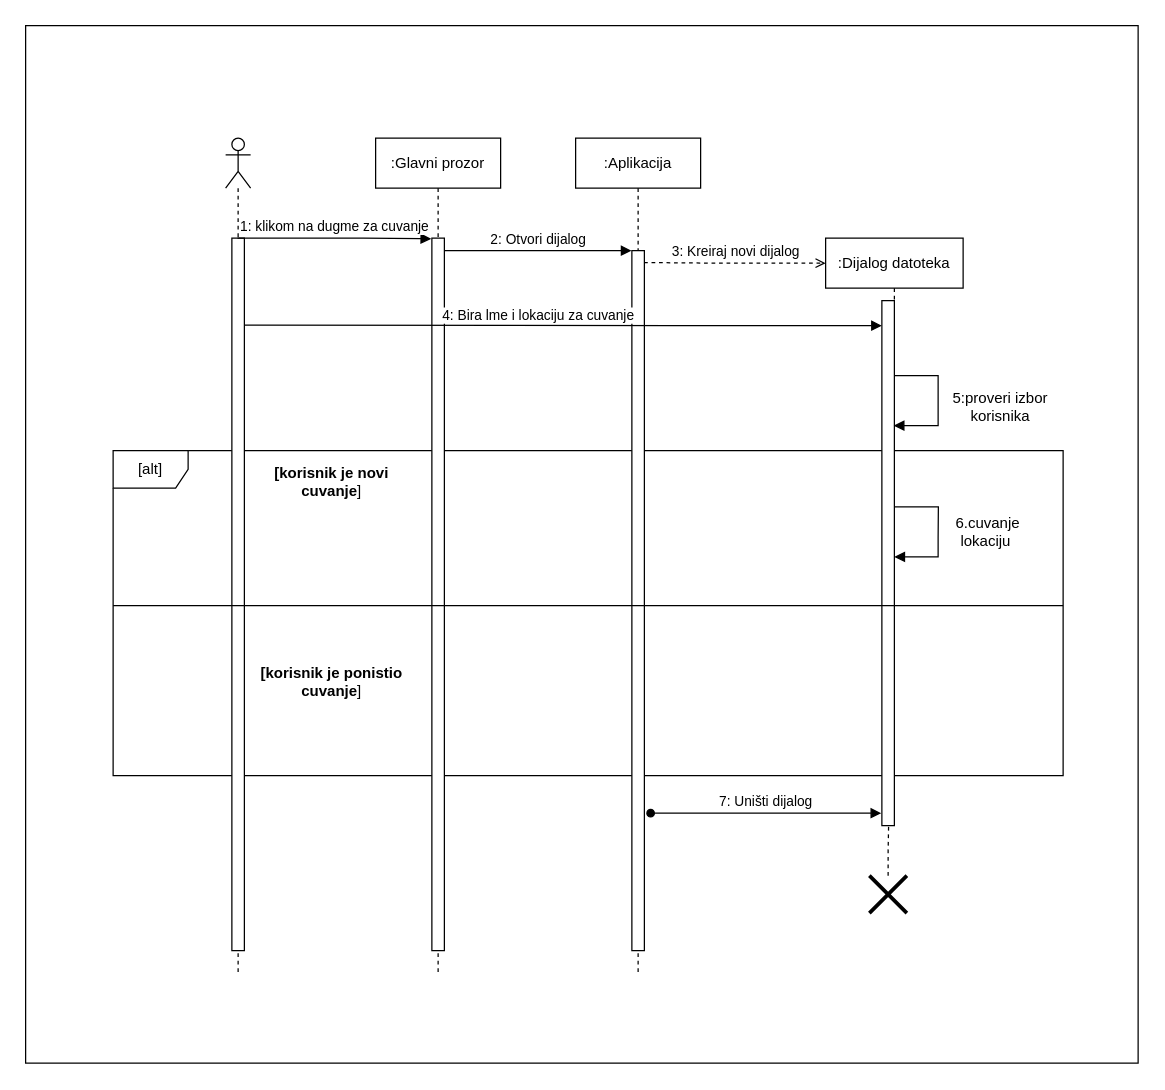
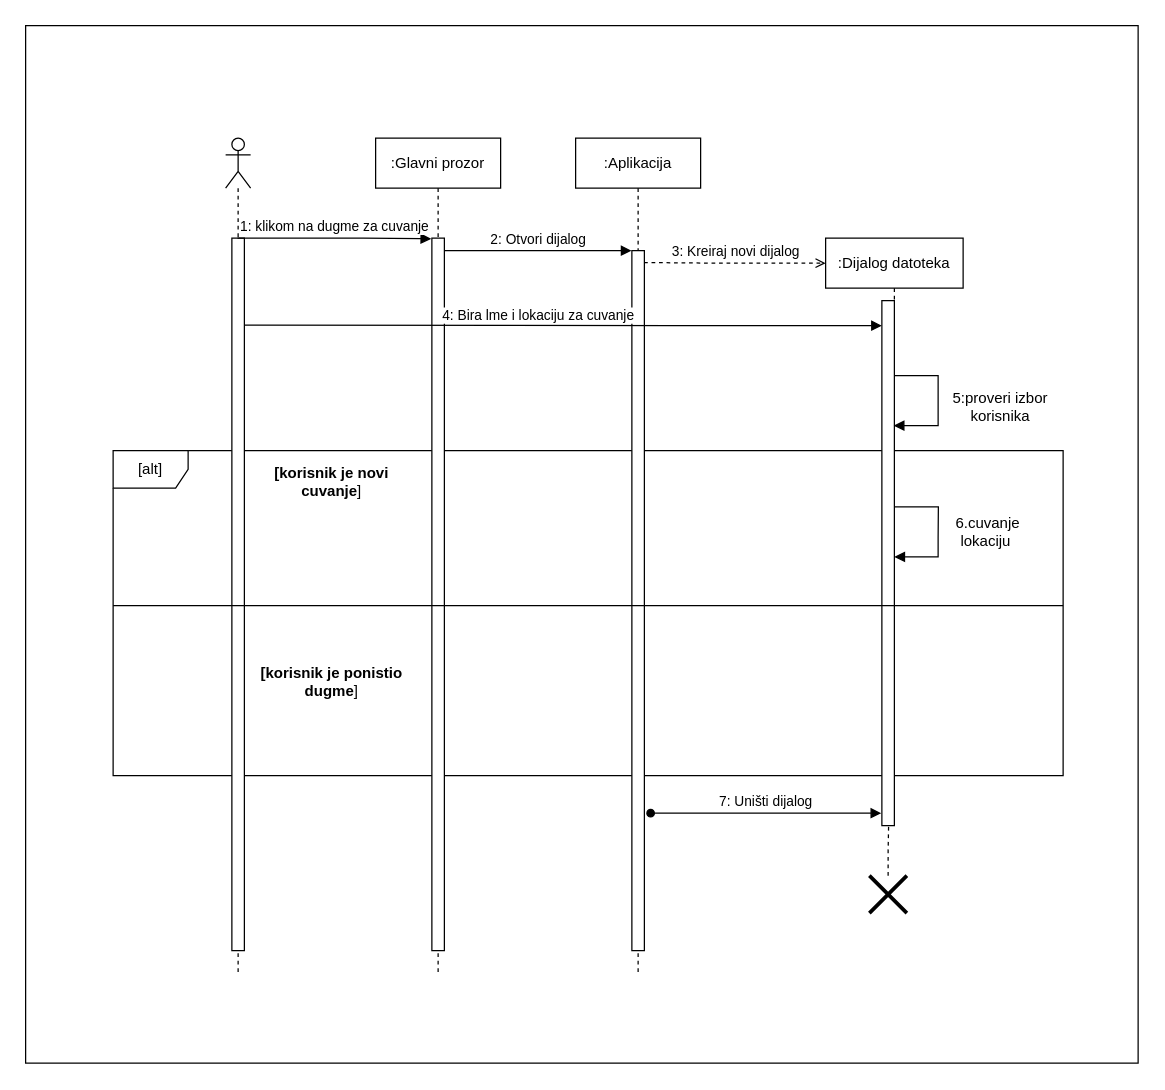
node "[korisnik je ponistio cuvanje]": label "[korisnik je ponistio cuvanje]" -> "[korisnik je ponistio dugme]"
